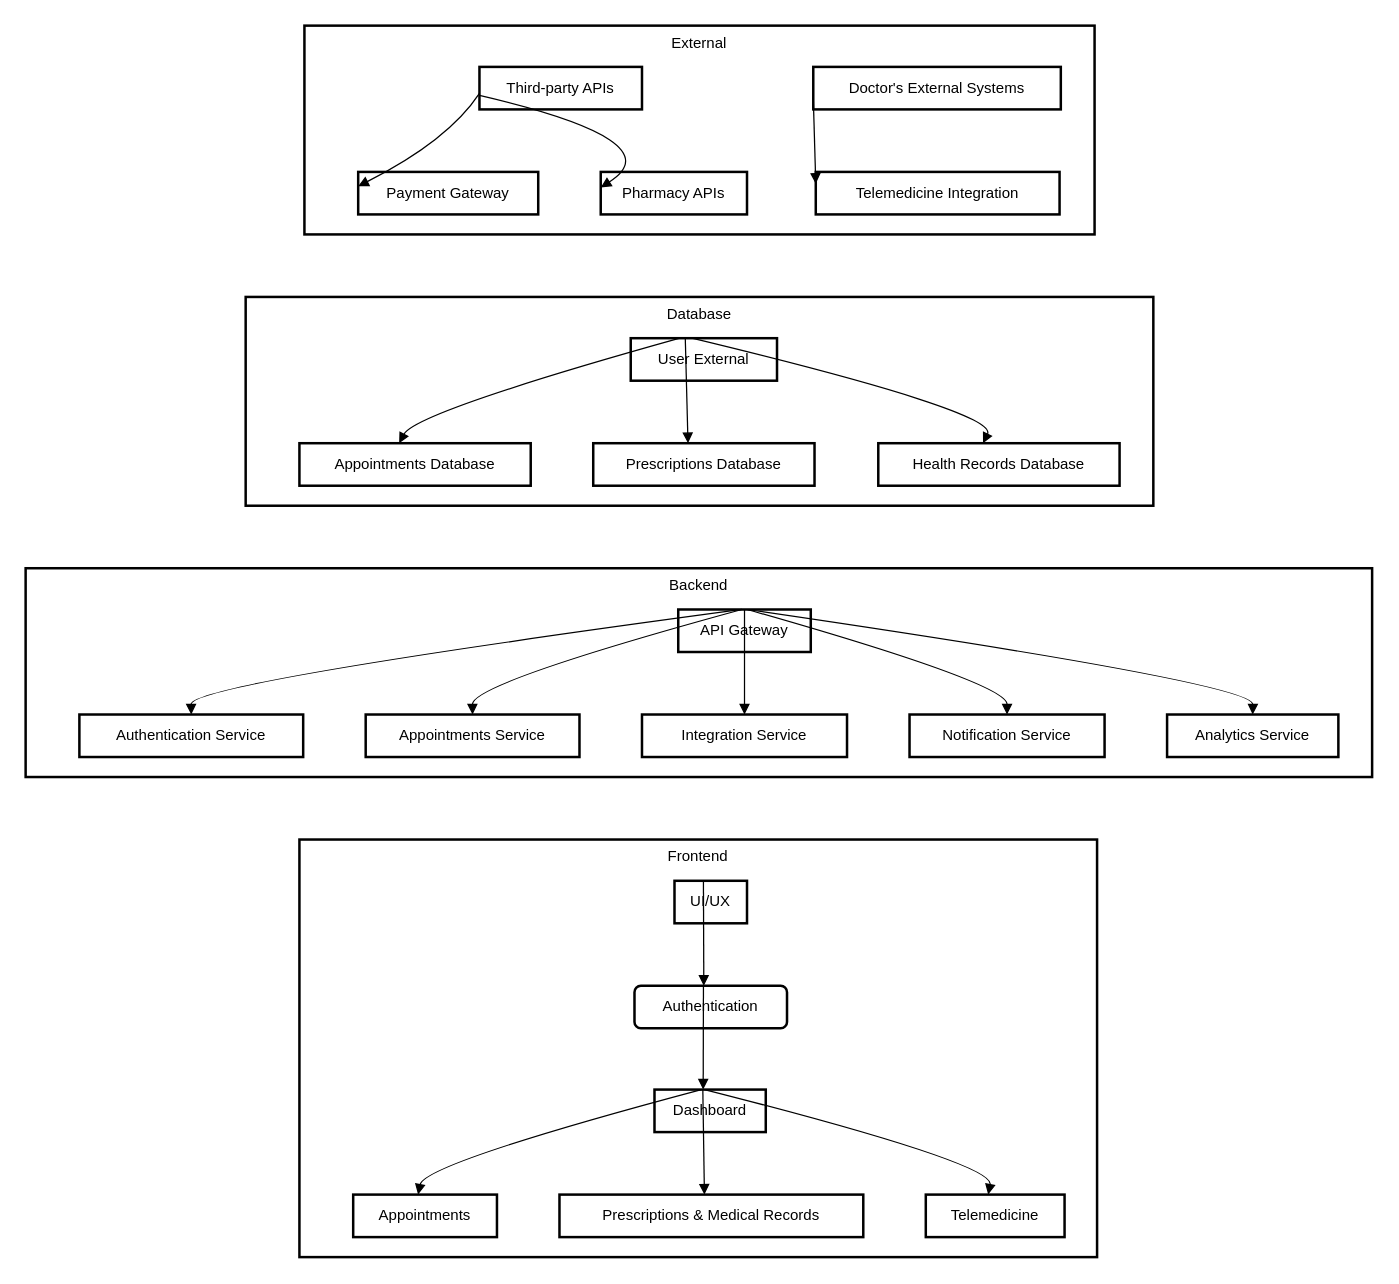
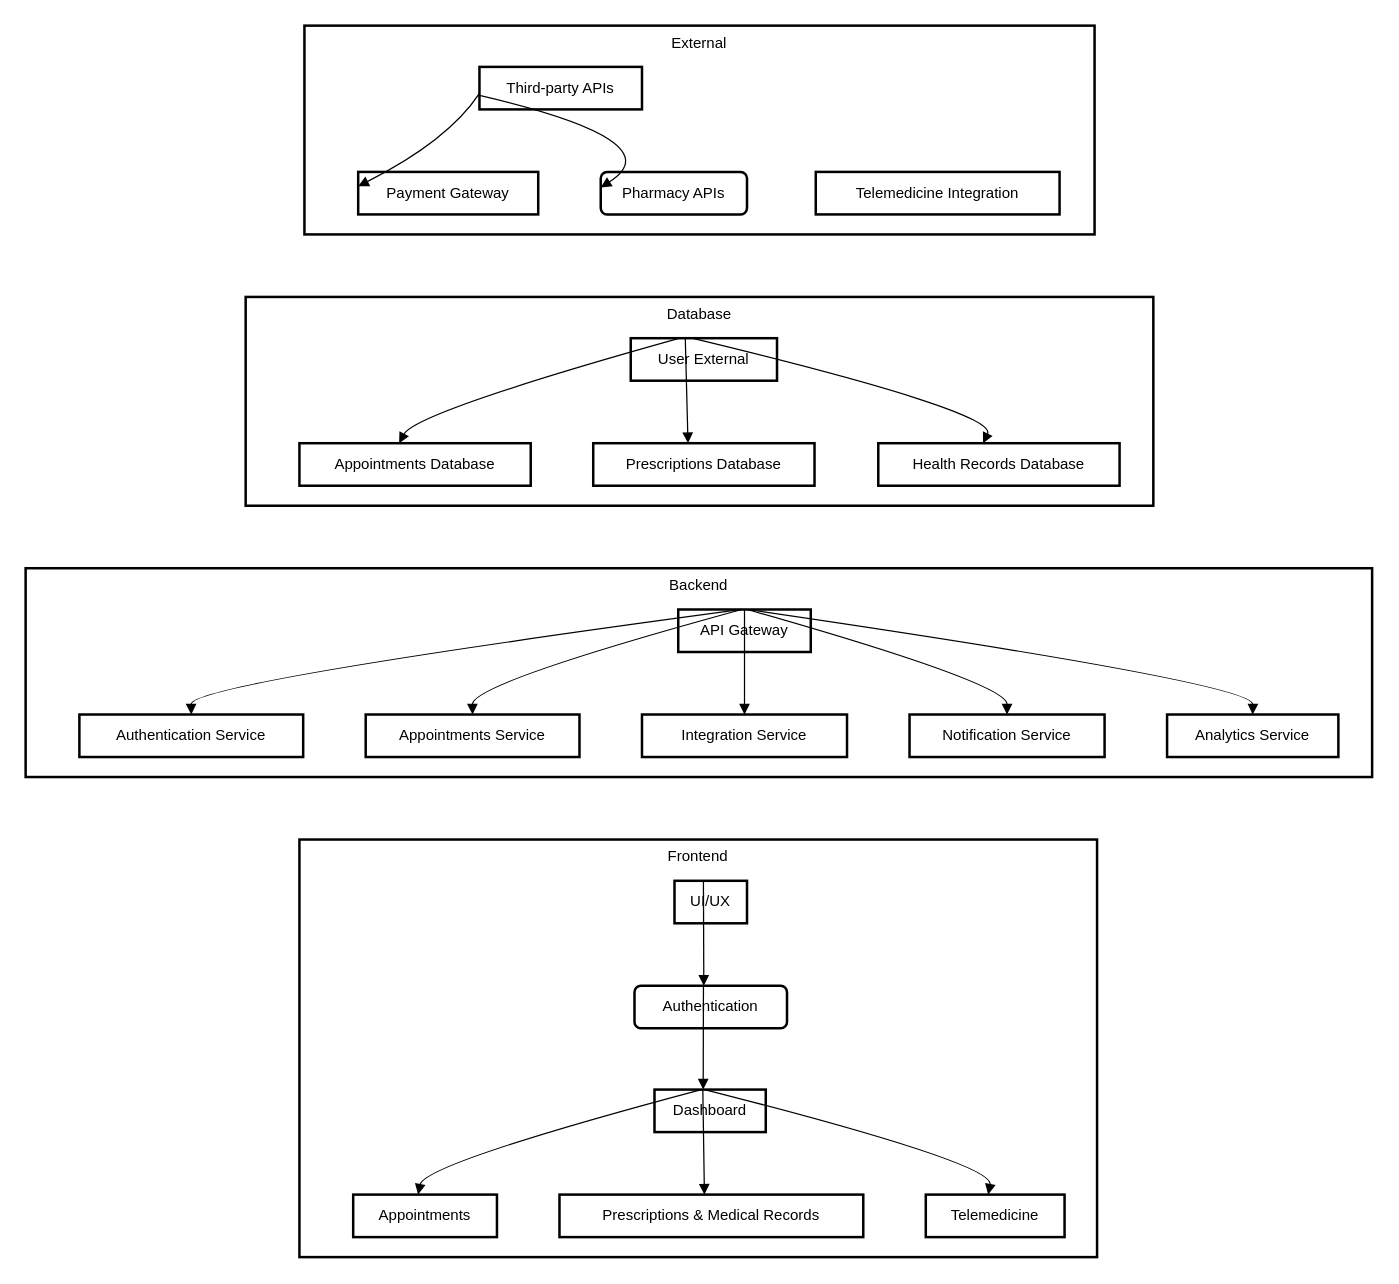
node "Doctor's External Systems": removed
edge "Doctor's External Systems" -> "Telemedicine Integration": removed
node "Pharmacy APIs": shape rectangle -> rounded rectangle
